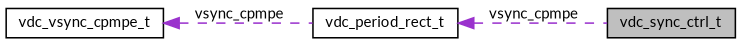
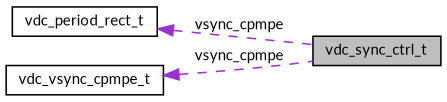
edge "vdc_period_rect_t" -> "vdc_vsync_cpmpe_t": now "vdc_sync_ctrl_t" -> "vdc_vsync_cpmpe_t"
